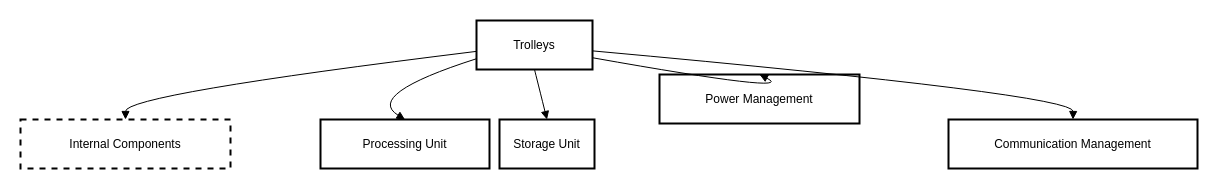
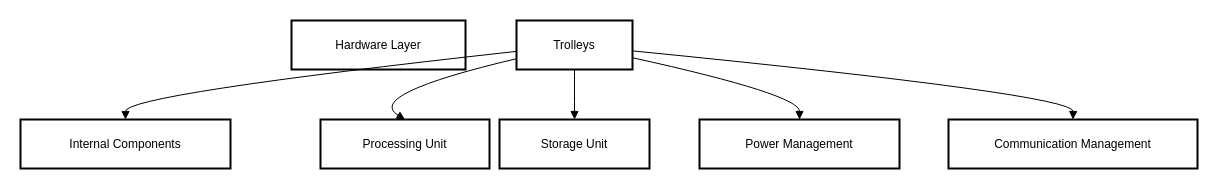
node "Hardware Layer": added
node "Trolleys": moved (535, 45) -> (575, 45)
node "Power Management": moved (760, 99) -> (800, 144)
node "Internal Components": style dashed -> solid
node "Storage Unit": size 95x49 -> 150x49
